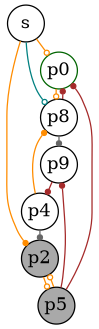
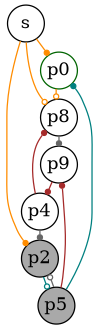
edge "s" -> "p0": arrowhead odot -> dot
edge "s" -> "p8": color teal -> darkorange
edge "p8" -> "p0": removed
edge "p4" -> "p8": color darkorange -> brown
edge "p5" -> "p0": color brown -> teal
edge "p2" -> "p5": color darkorange -> teal
edge "p5" -> "p2": color darkorange -> gray40
